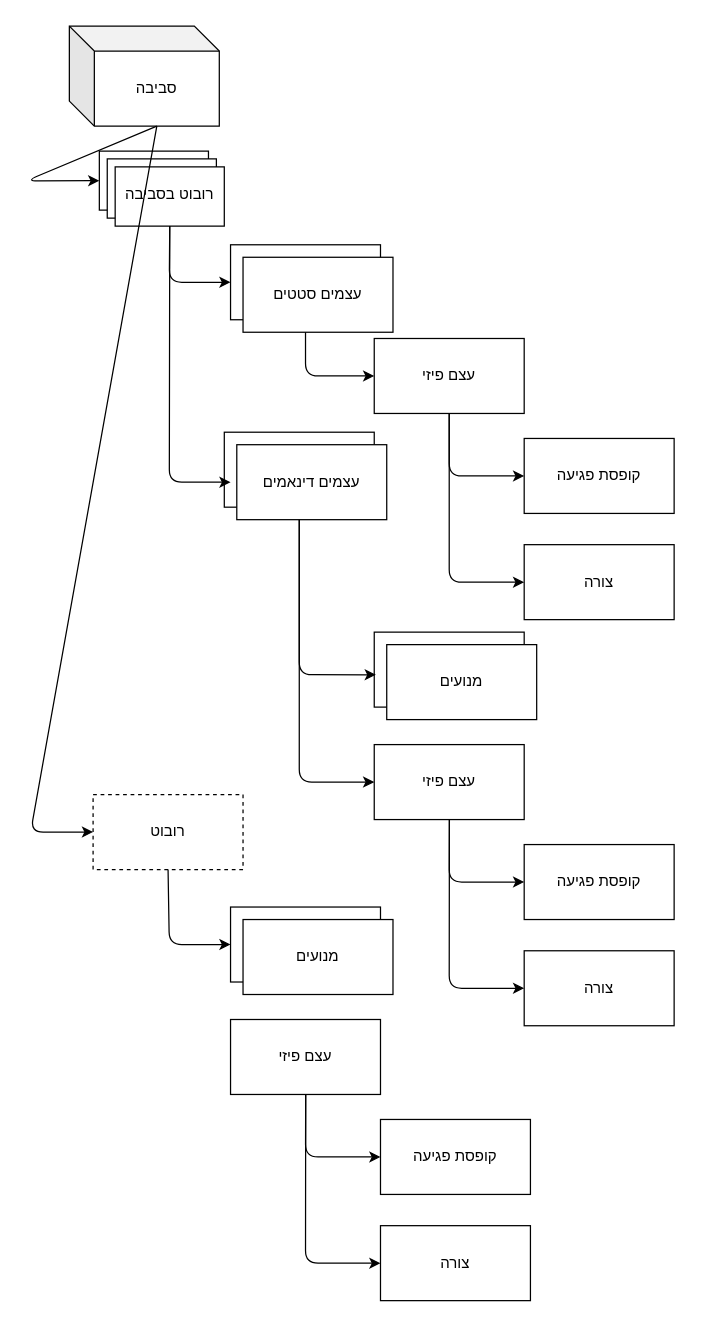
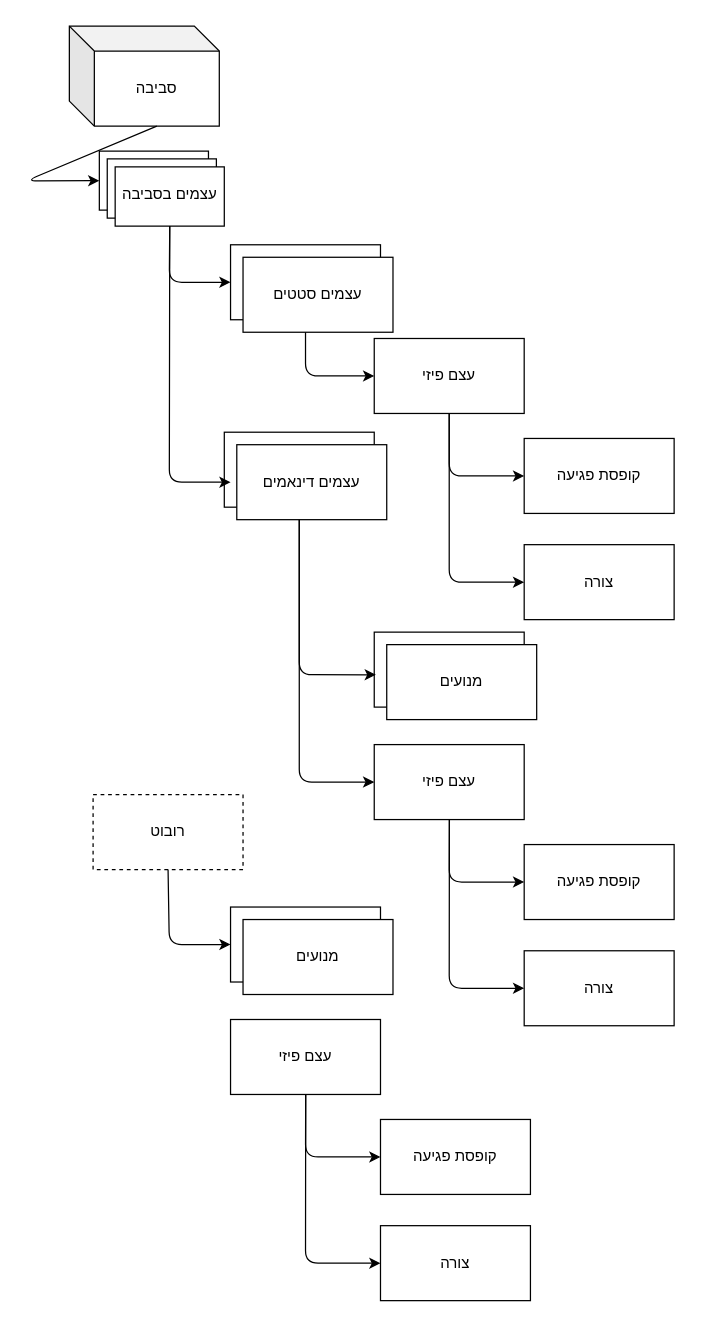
node "רובוט בסביבה": label "רובוט בסביבה" -> "עצמים בסביבה"
edge "סביבה" -> "רובוט": removed
